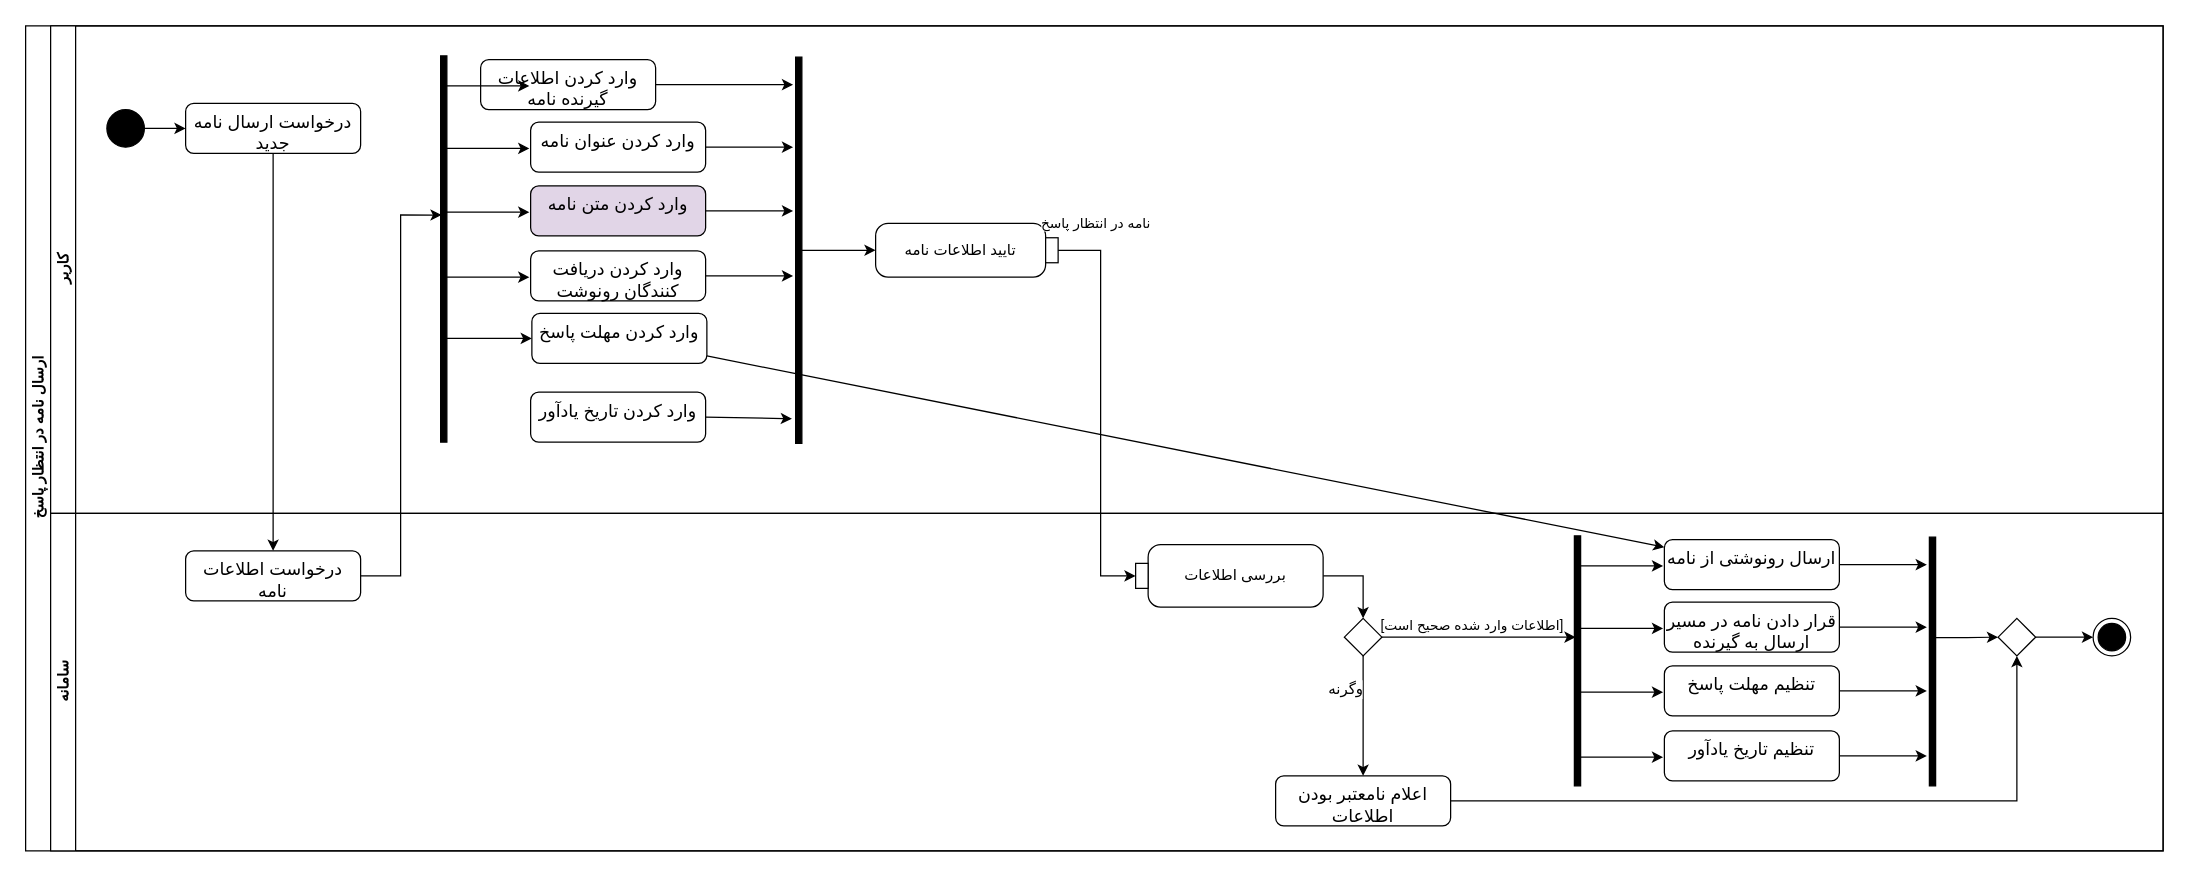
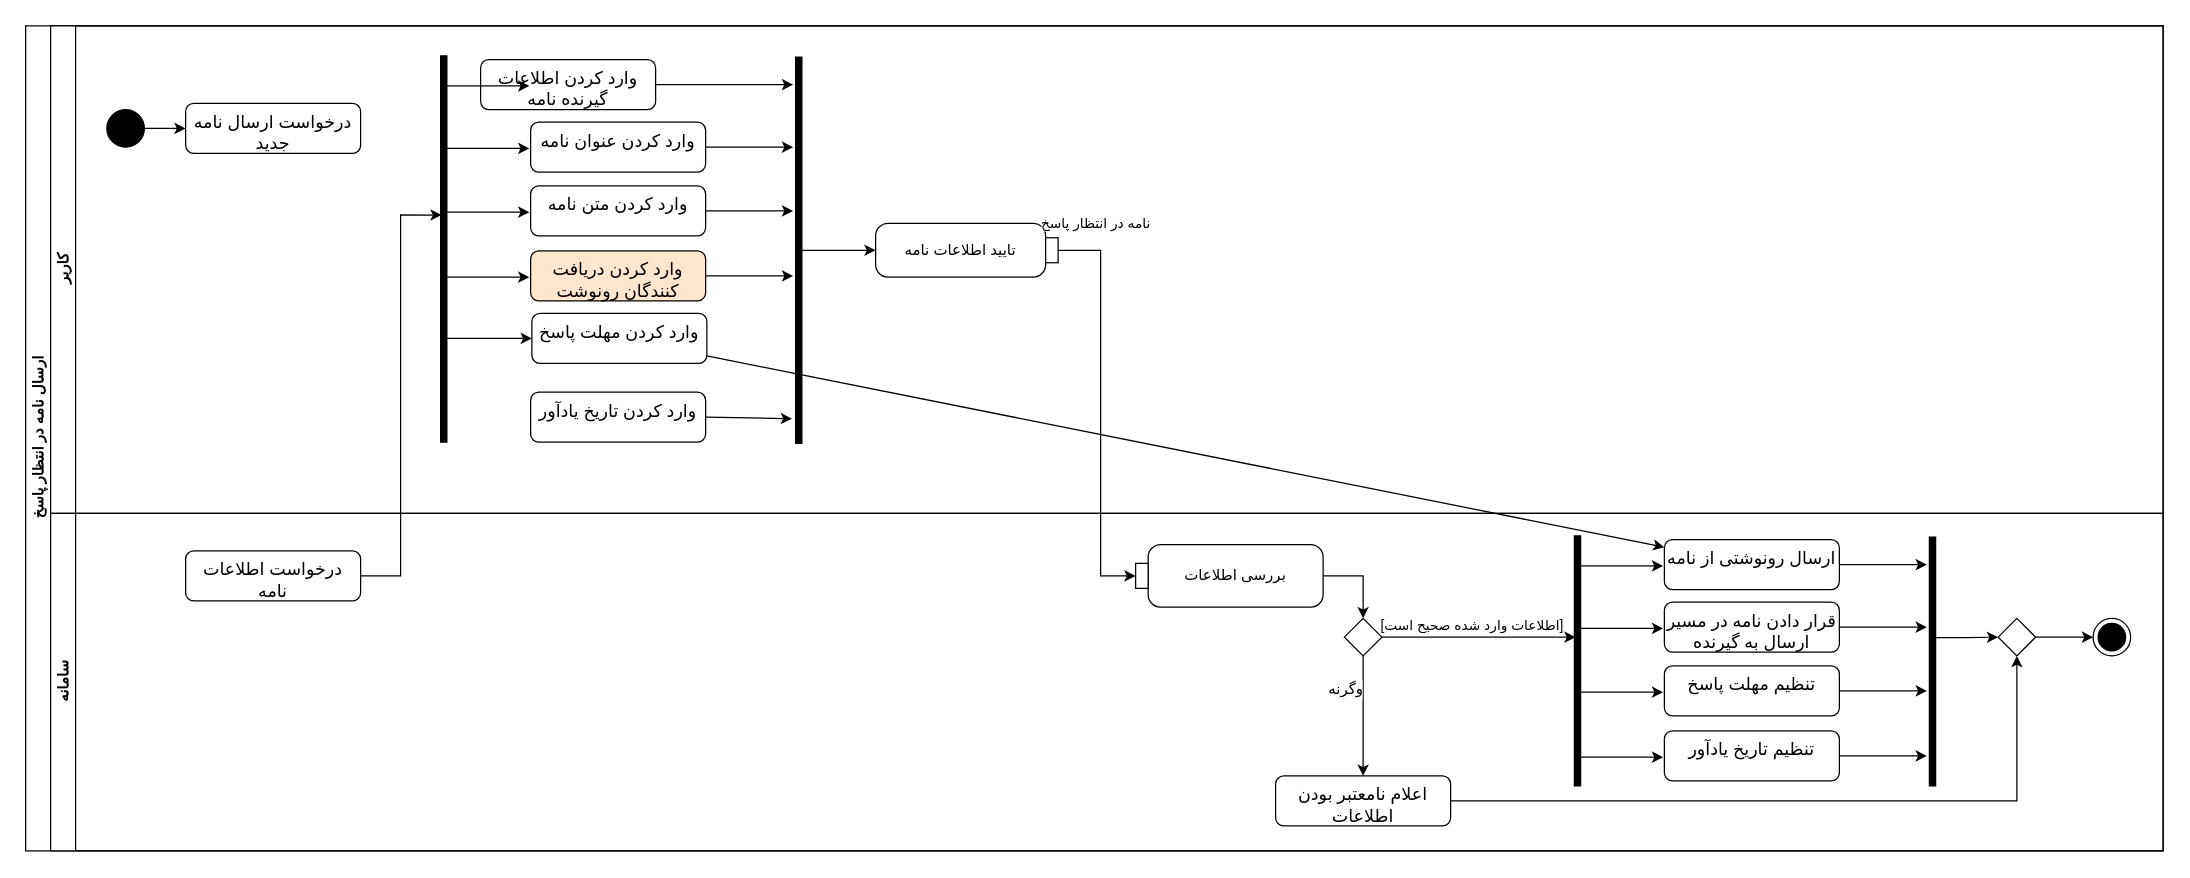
node "وارد کردن متن نامه": fillcolor #e1d5e7 -> #ffffff
node "وارد کردن دریافت کنندگان رونوشت": fillcolor #ffffff -> #ffe6cc
edge "درخواست ارسال نامه جدید" -> "درخواست اطلاعات نامه": removed
